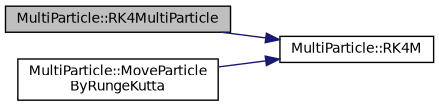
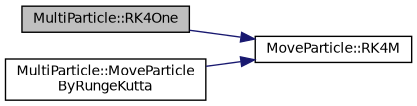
node "MultiParticle::RK4MultiParticle": label "MultiParticle::RK4MultiParticle" -> "MultiParticle::RK4One"
node "MultiParticle::RK4M": label "MultiParticle::RK4M" -> "MoveParticle::RK4M"
